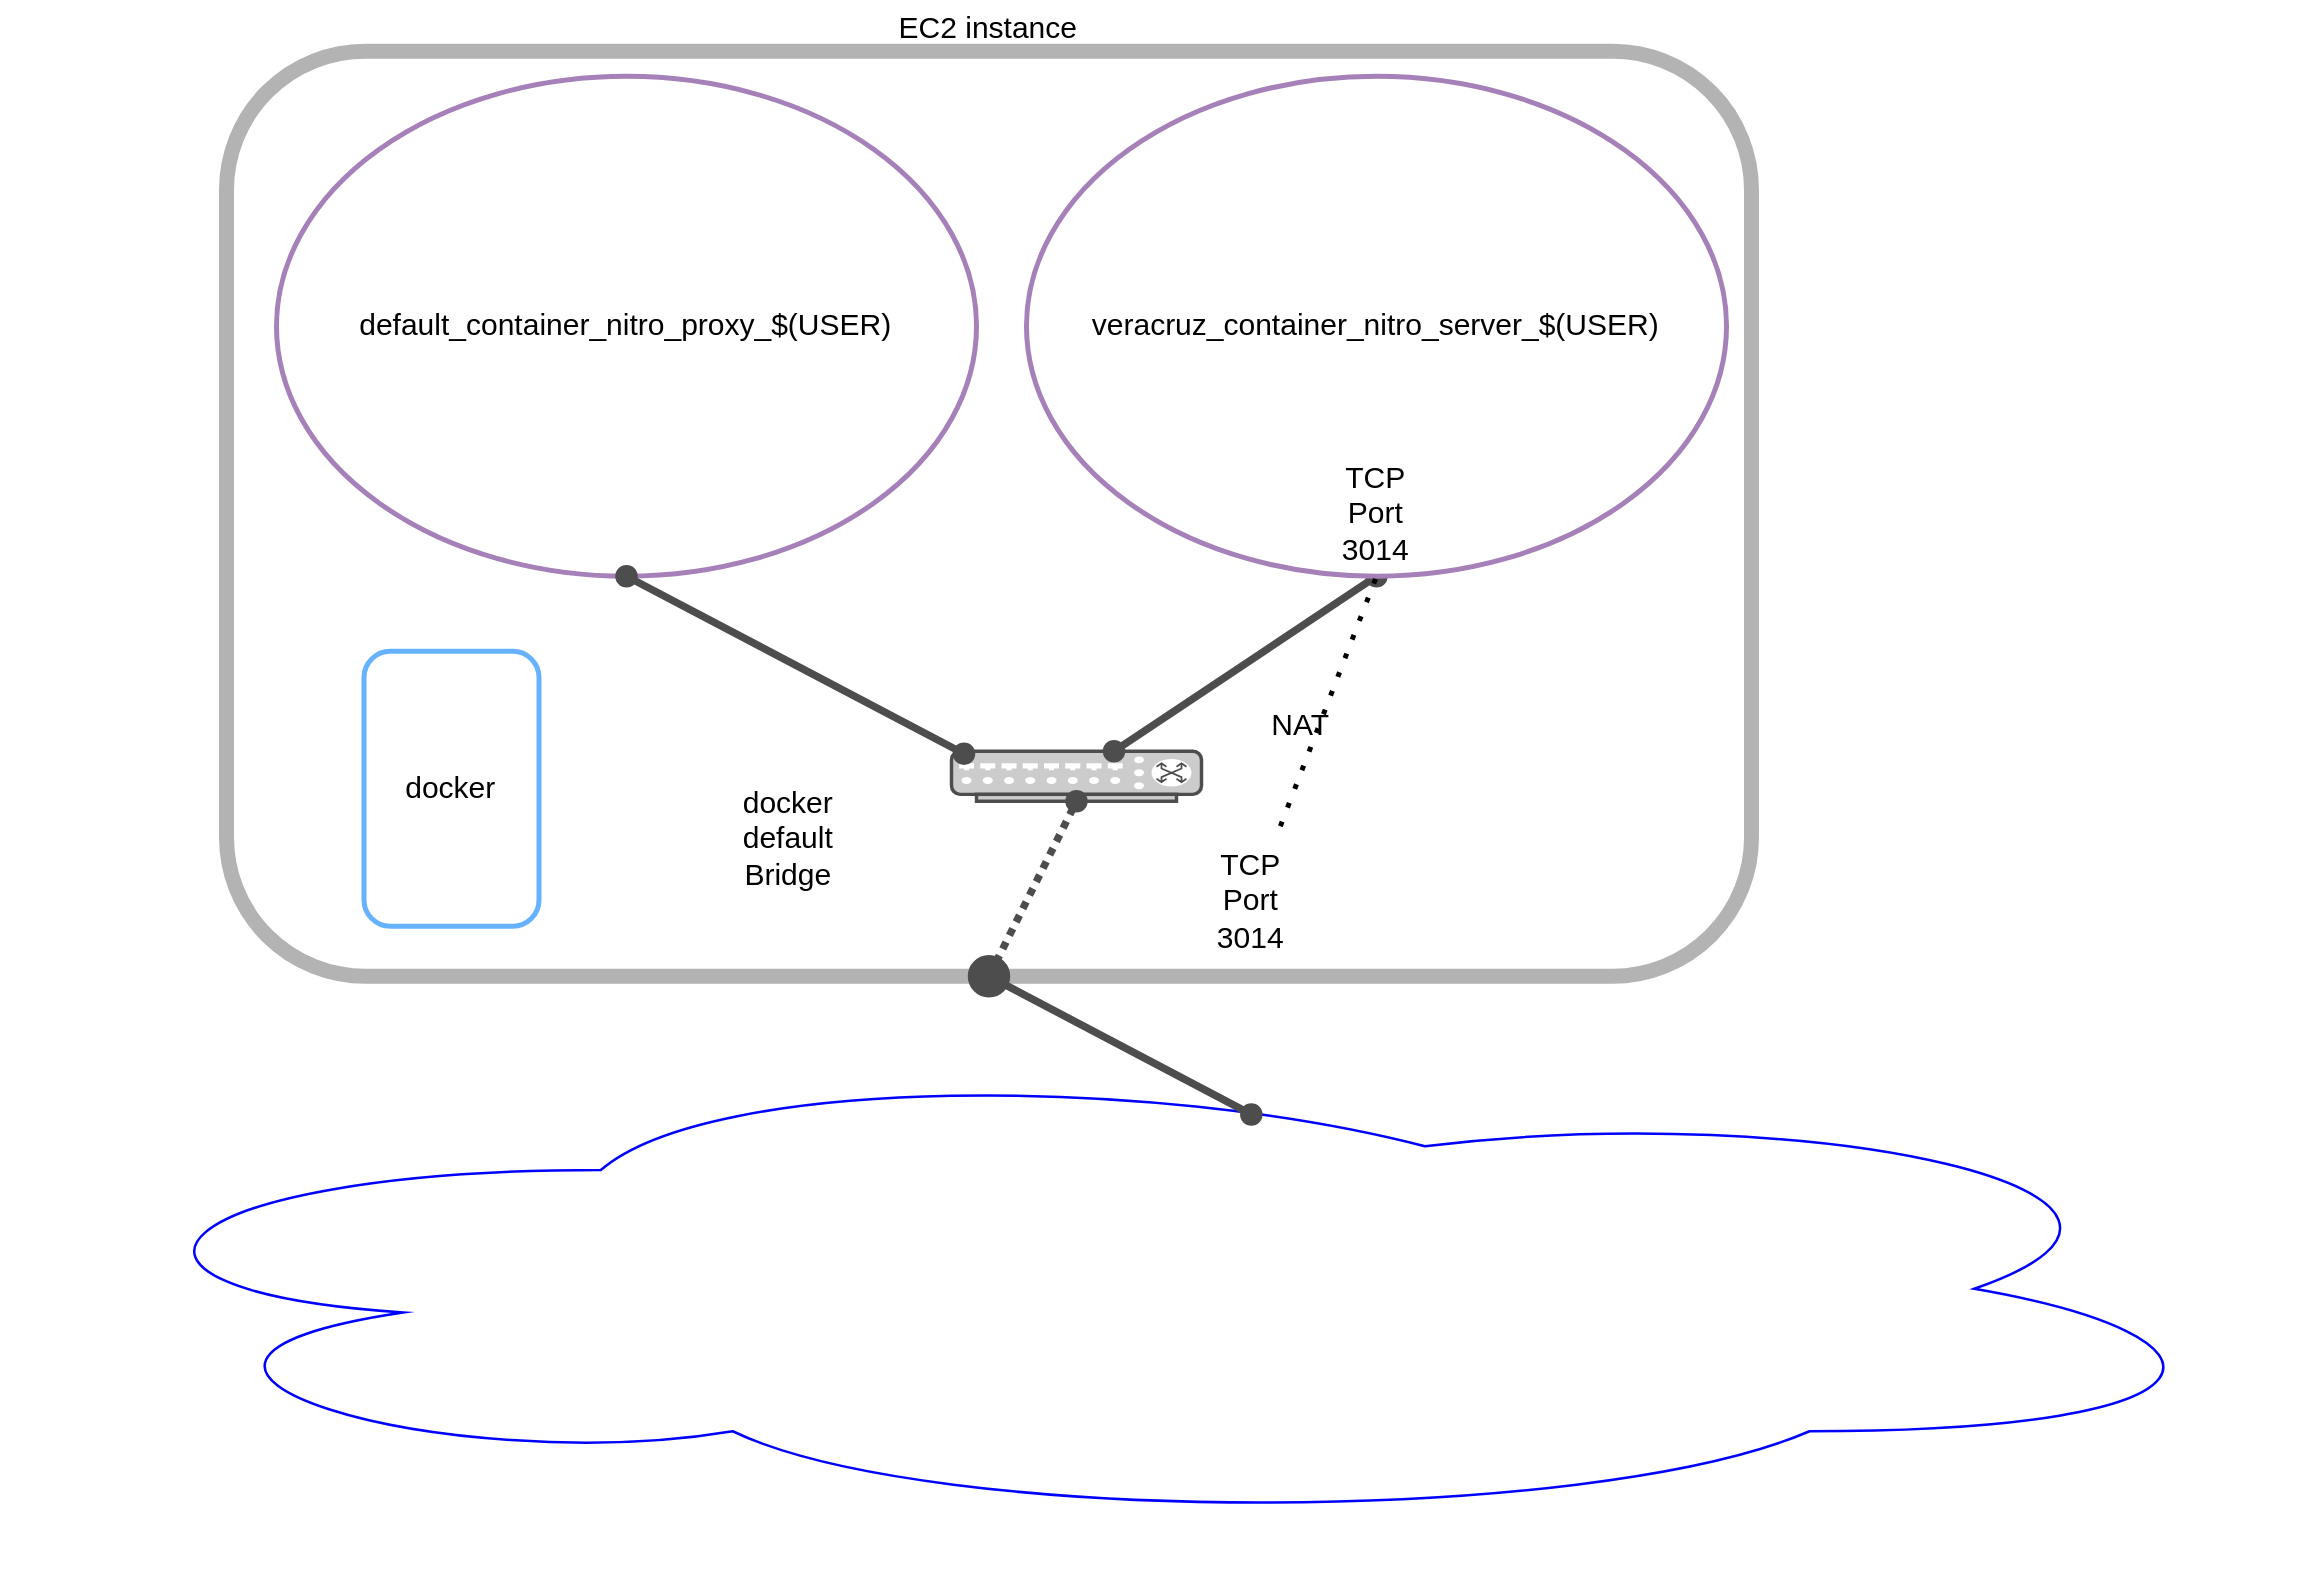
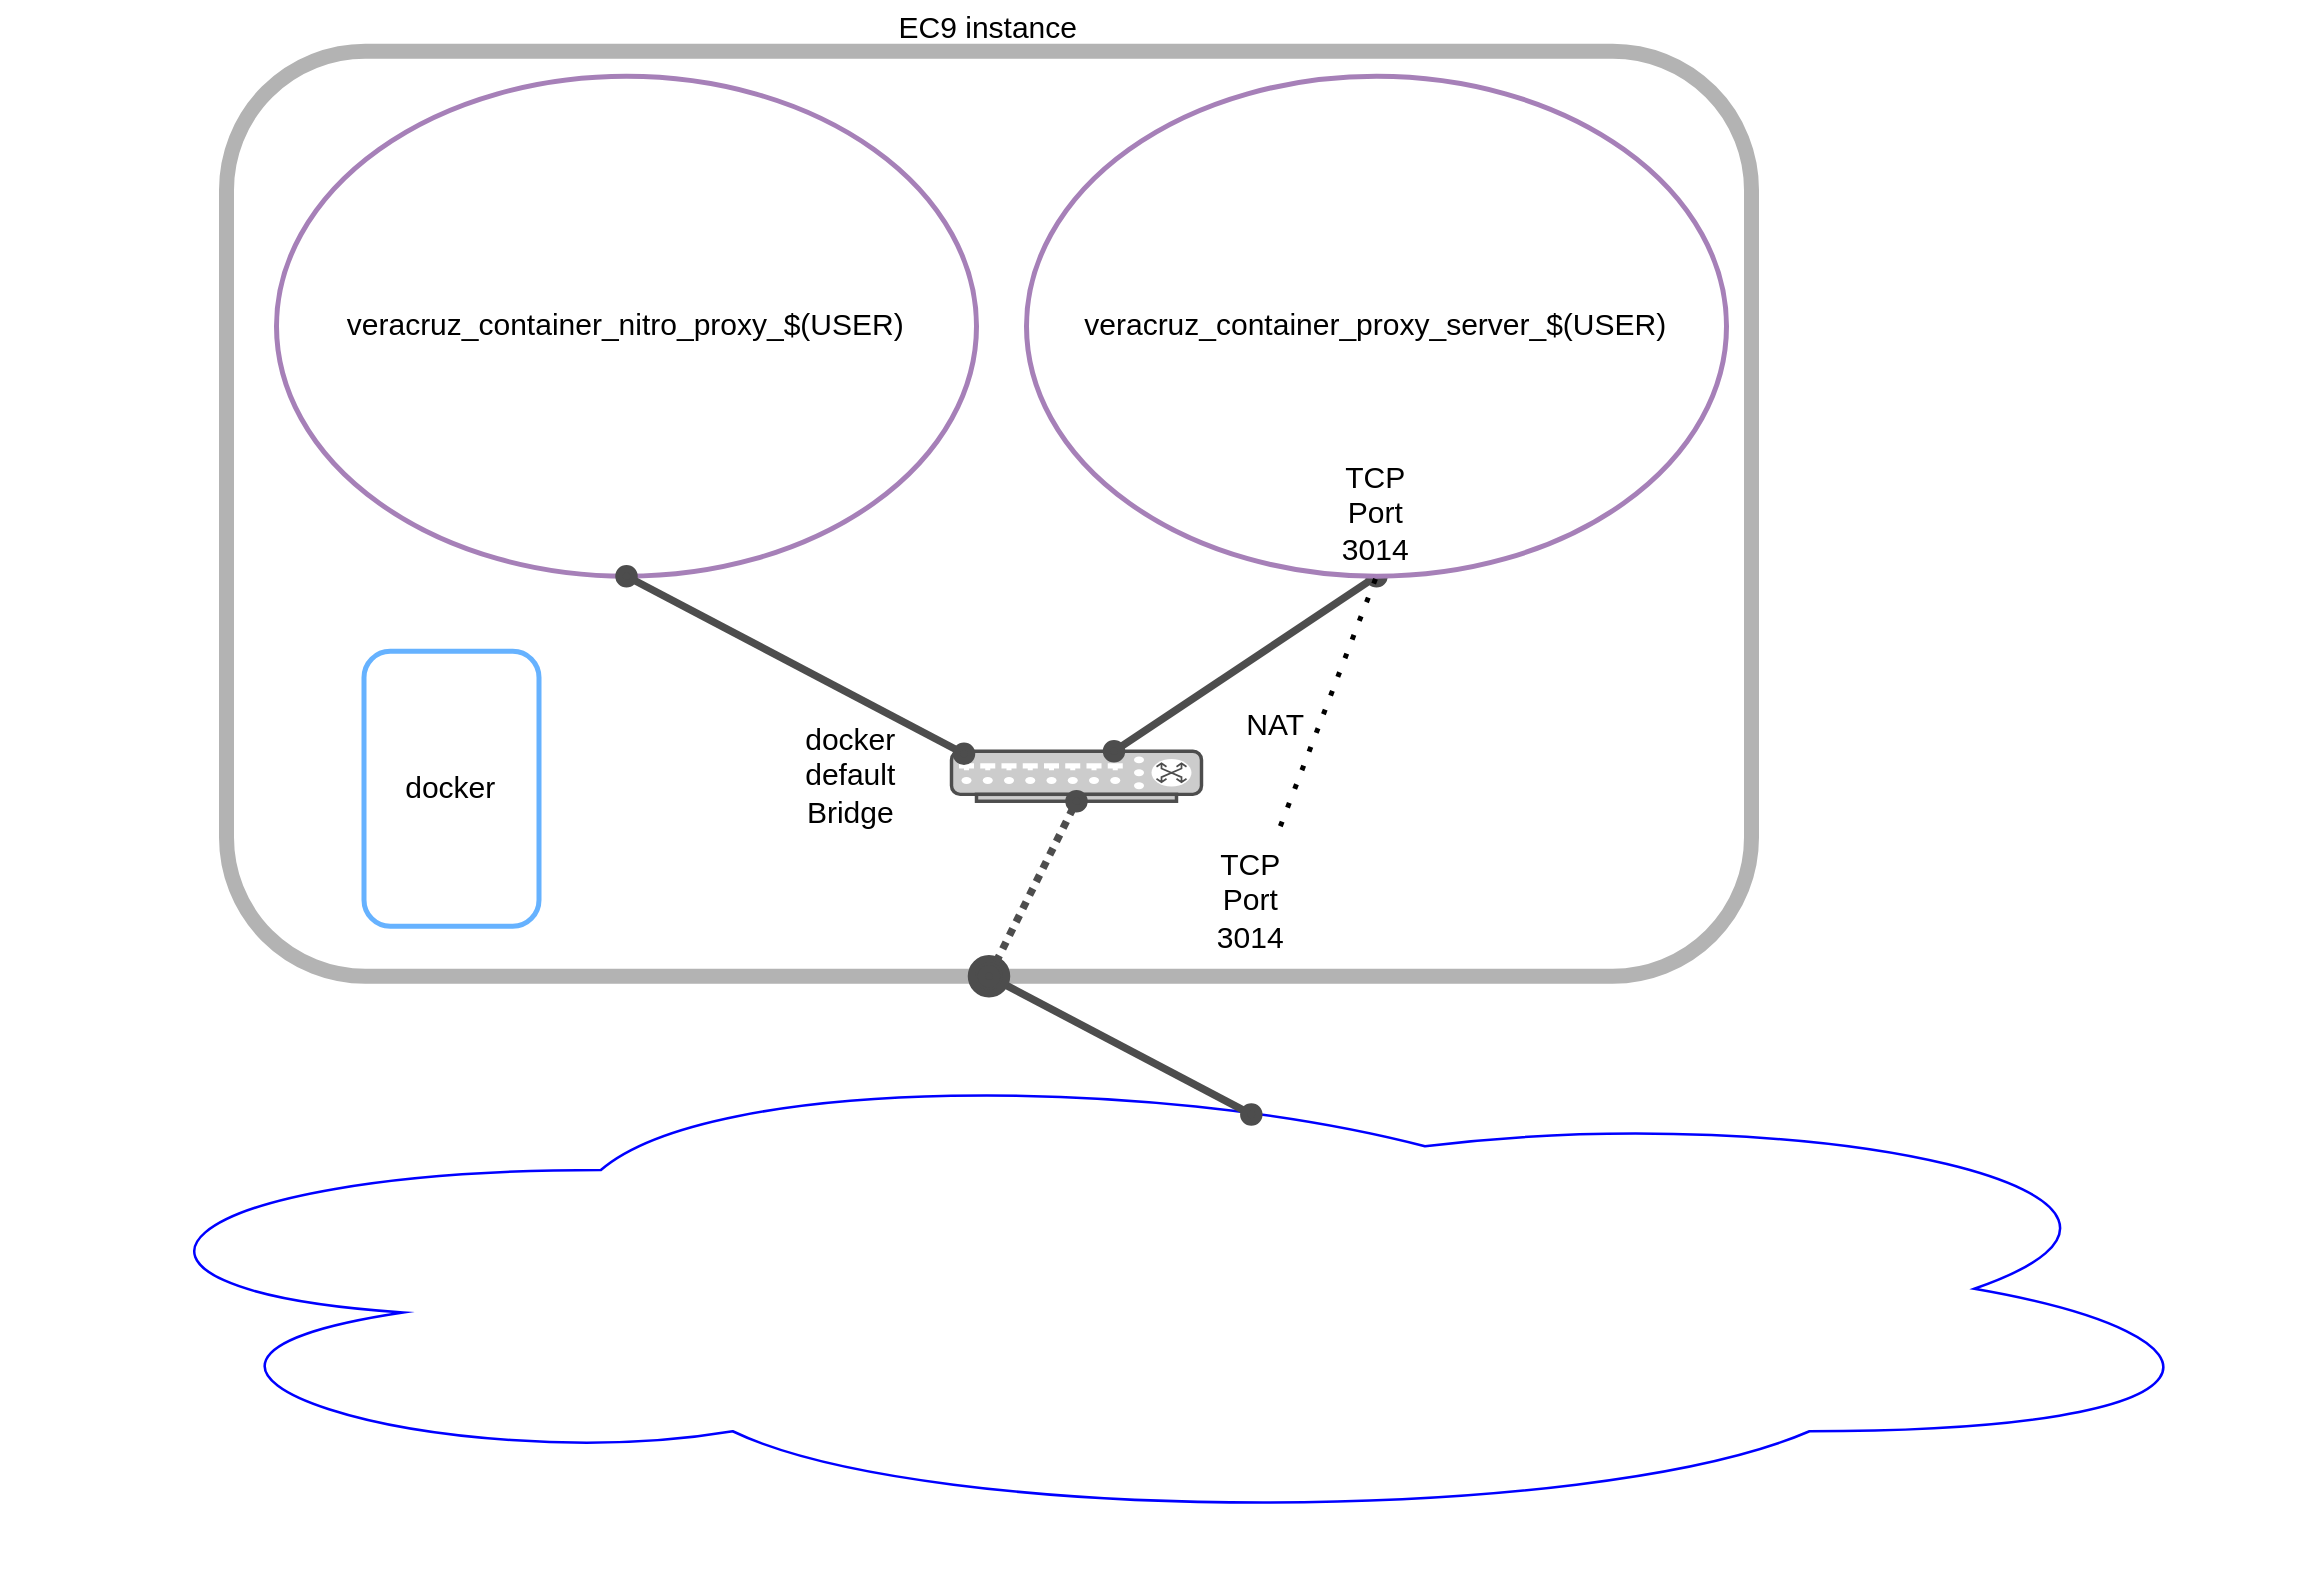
node "EC2 instance": label "EC2 instance" -> "EC9 instance"
node "default_container_nitro_proxy_$(USER)": label "default_container_nitro_proxy_$(USER)" -> "veracruz_container_nitro_proxy_$(USER)"
node "veracruz_container_nitro_server_$(USER)": label "veracruz_container_nitro_server_$(USER)" -> "veracruz_container_proxy_server_$(USER)"
node "NAT": moved (1301, 726) -> (1276, 726)
node "docker default Bridge": moved (789, 839) -> (851, 776)
